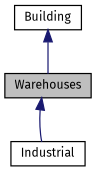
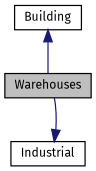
edge "Industrial" -> "Warehouses": reversed
